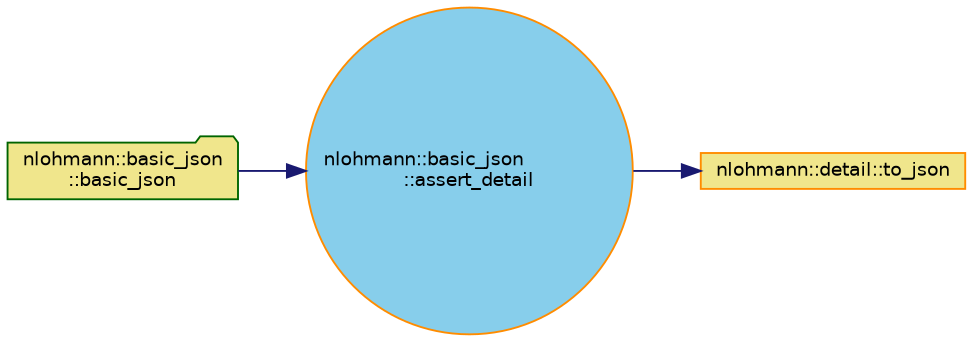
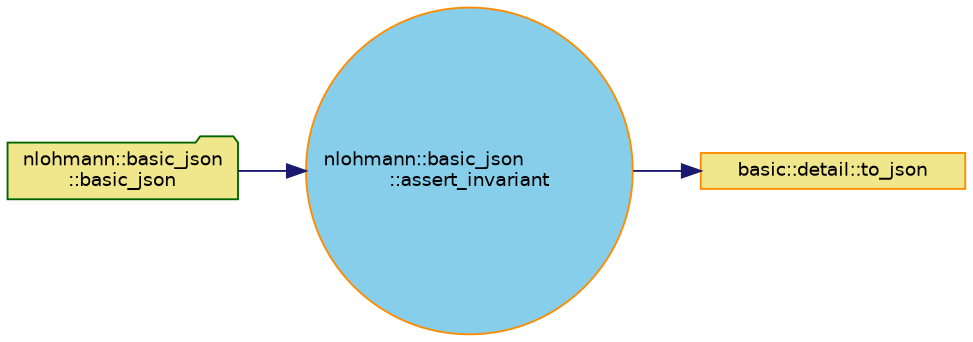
node "nlohmann::basic_json ::assert_detail": label "nlohmann::basic_json ::assert_detail" -> "nlohmann::basic_json ::assert_invariant"
node "nlohmann::detail::to_json": label "nlohmann::detail::to_json" -> "basic::detail::to_json"
